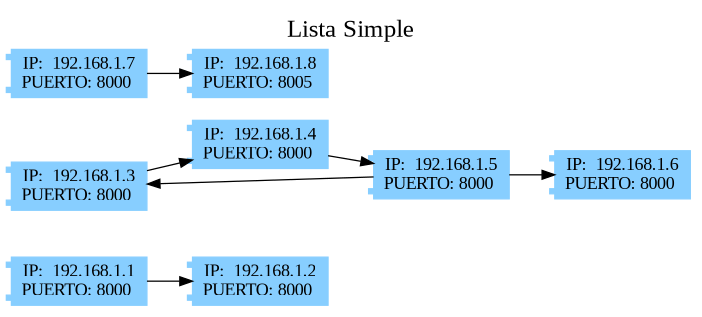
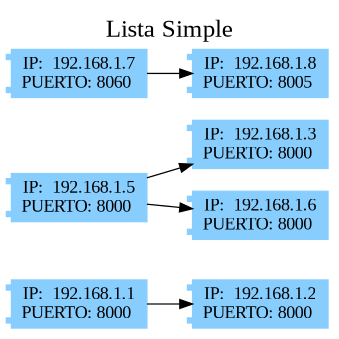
node "IP:  192.168.1.7 PUERTO: 8000": label "IP:  192.168.1.7 PUERTO: 8000" -> "IP:  192.168.1.7 PUERTO: 8060"
node "IP:  192.168.1.4 PUERTO: 8000": removed
